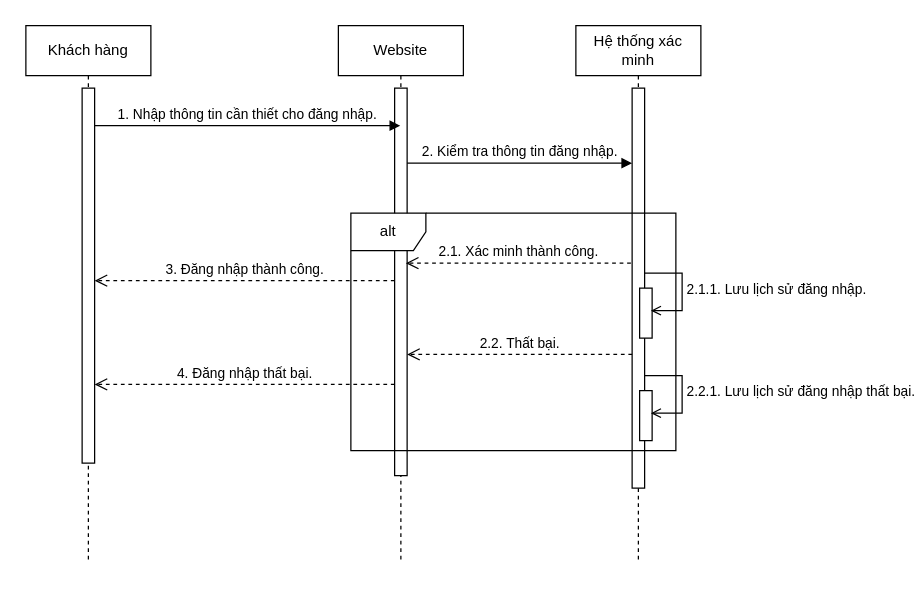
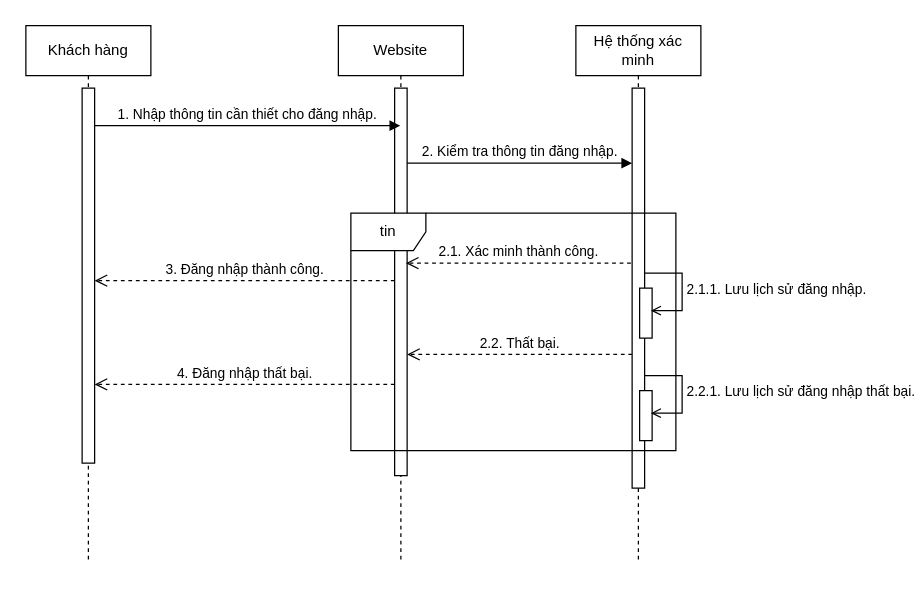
node "alt": label "alt" -> "tin"
